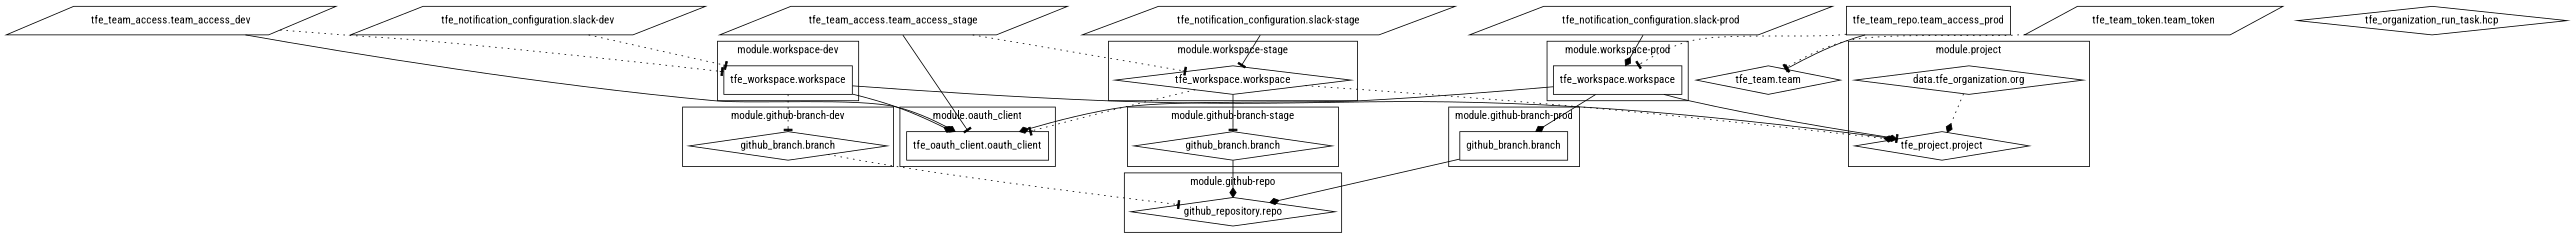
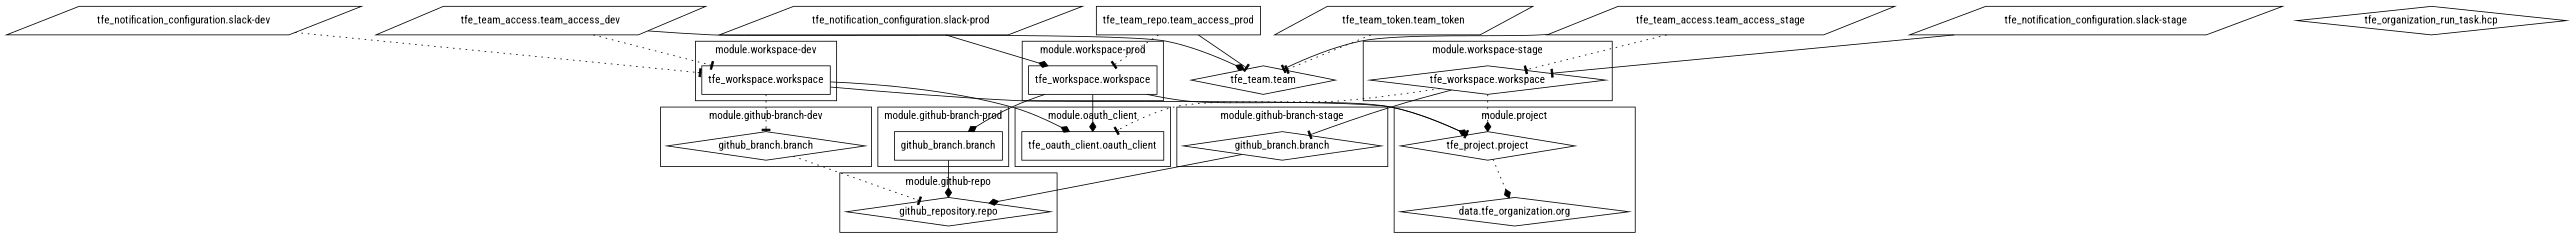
edge "tfe_team_access.team_access_stage" -> "tfe_oauth_client.oauth_client": now "tfe_team_access.team_access_stage" -> "tfe_team.team"
edge "tfe_team_access.team_access_dev" -> "tfe_oauth_client.oauth_client": now "tfe_team_access.team_access_dev" -> "tfe_team.team"
edge "data.tfe_organization.org" -> "tfe_project.project": reversed
